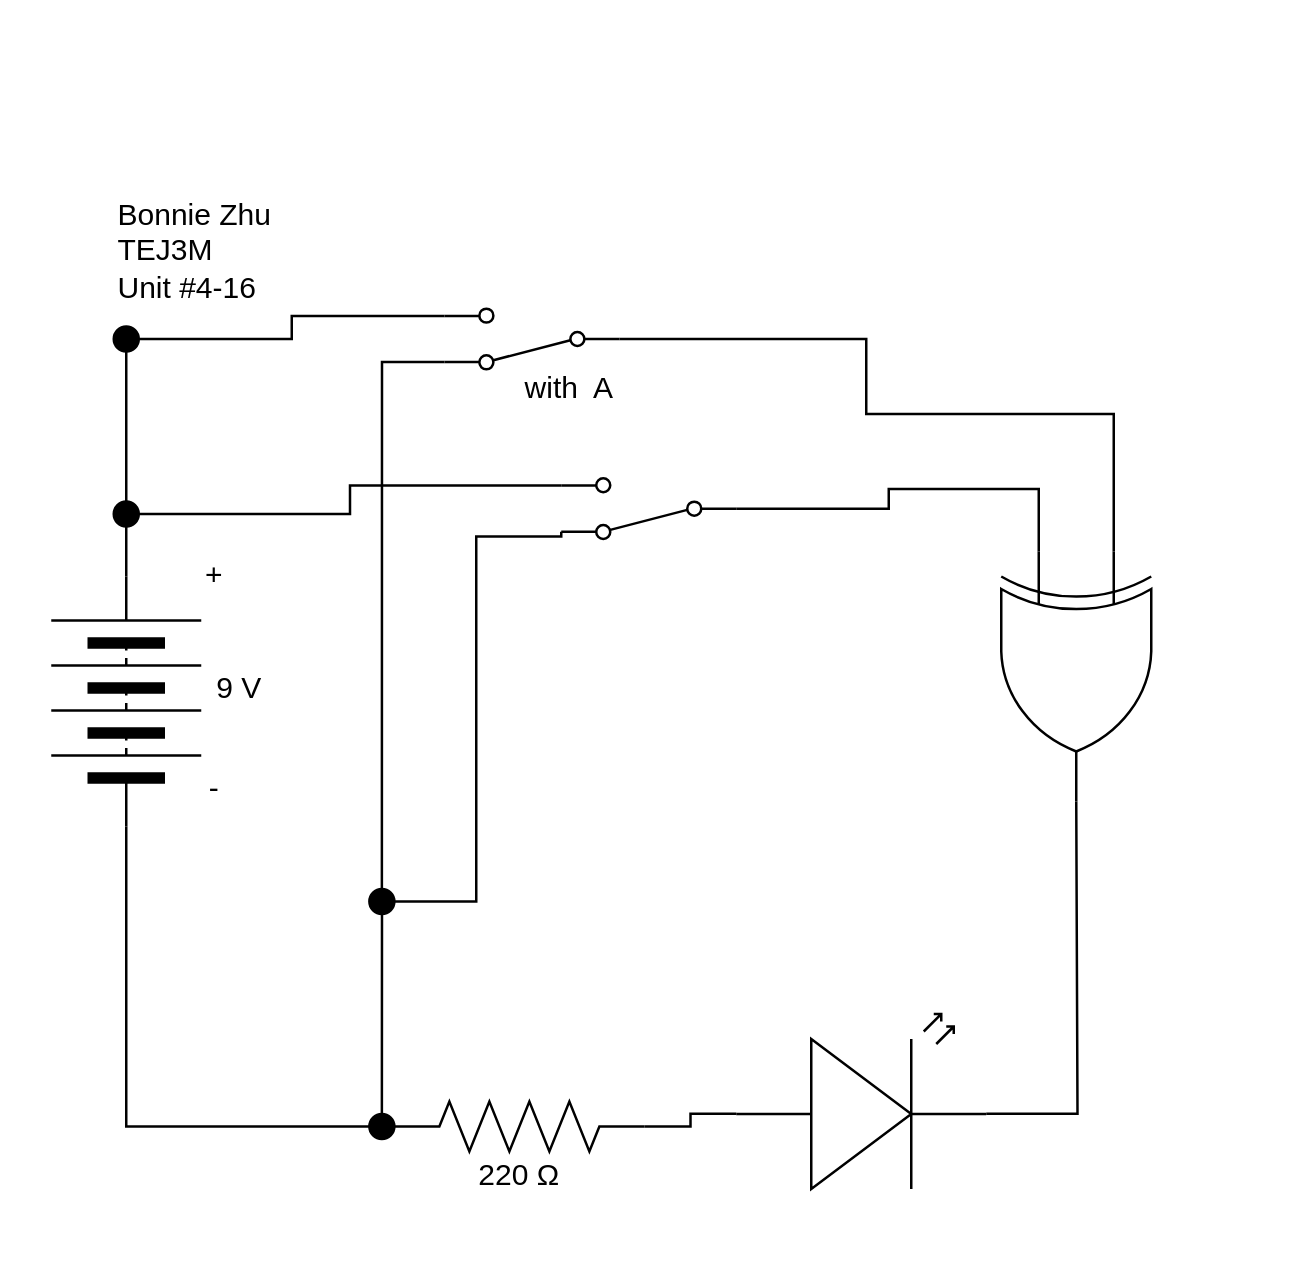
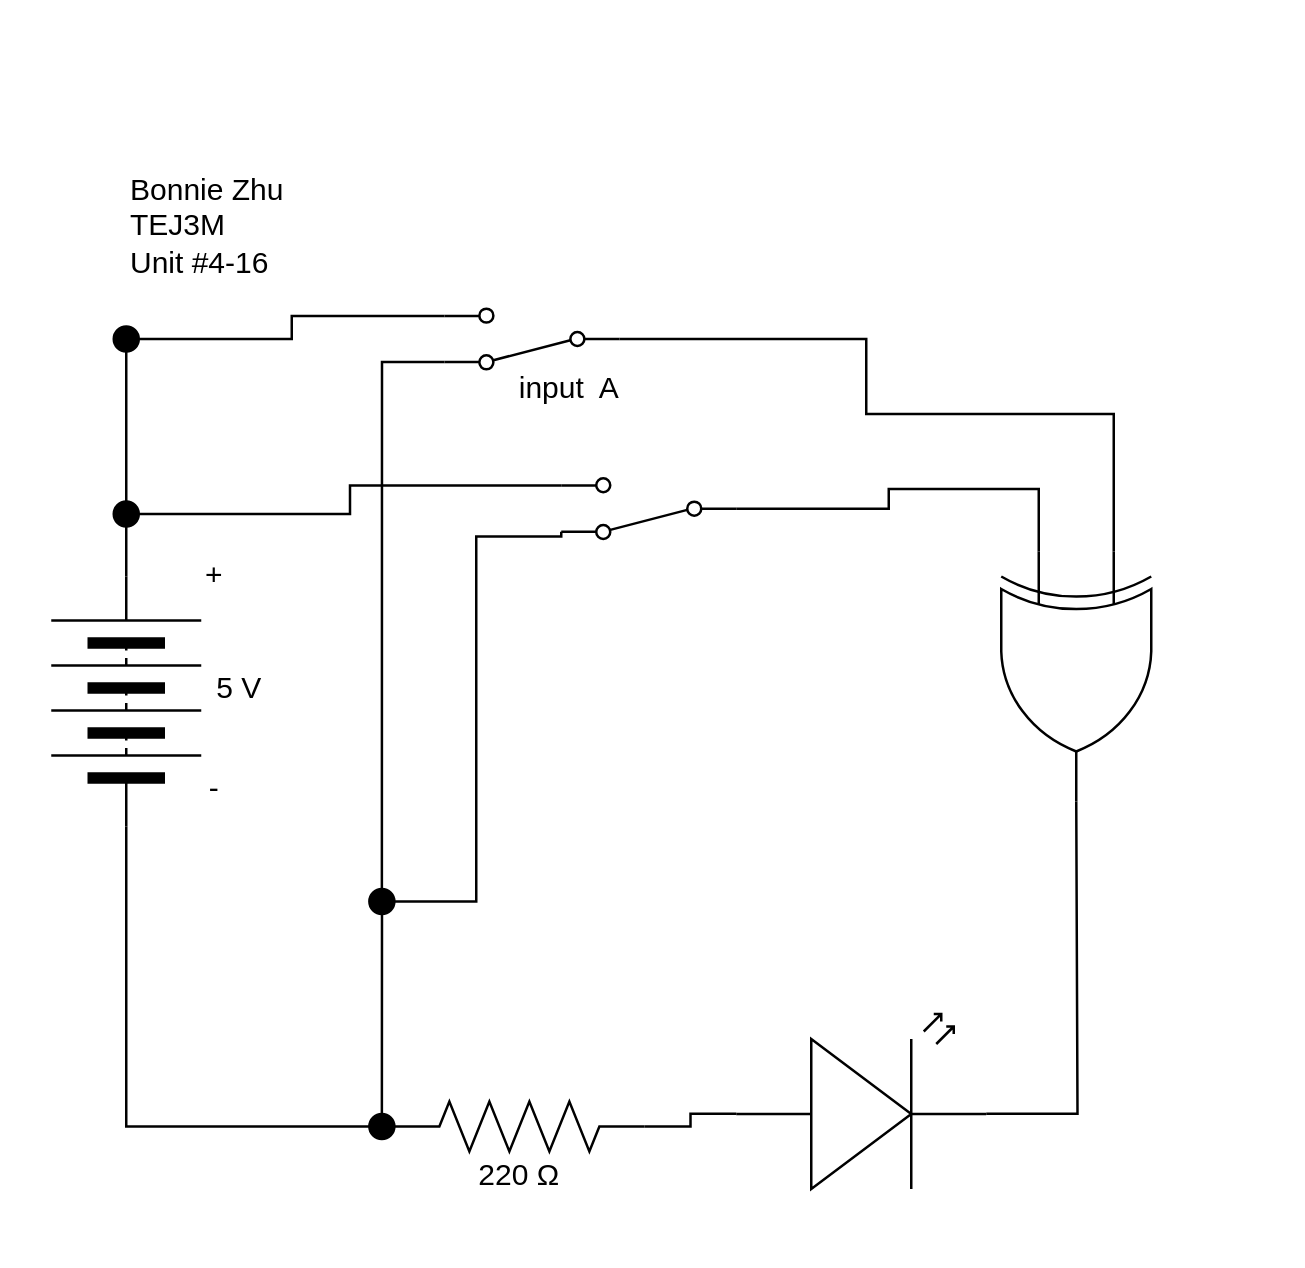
node "Bonnie Zhu TEJ3M Unit #4-16": moved (214, 251) -> (226, 226)
node "with A": label "with A" -> "input A"
node "9 V": label "9 V" -> "5 V"
